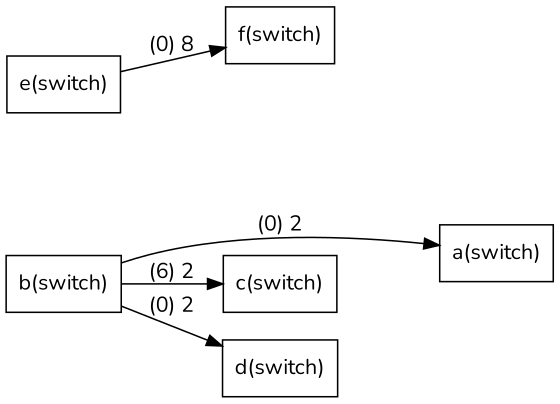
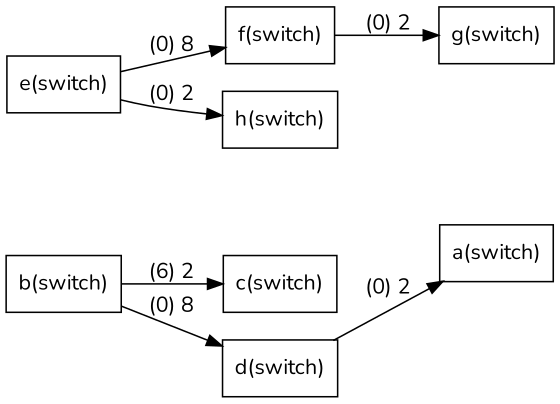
node "g(switch)": added
node "h(switch)": added
edge "b(switch)" -> "a(switch)": now "d(switch)" -> "a(switch)"
edge "b(switch)" -> "d(switch)": label "(0) 2" -> "(0) 8"
